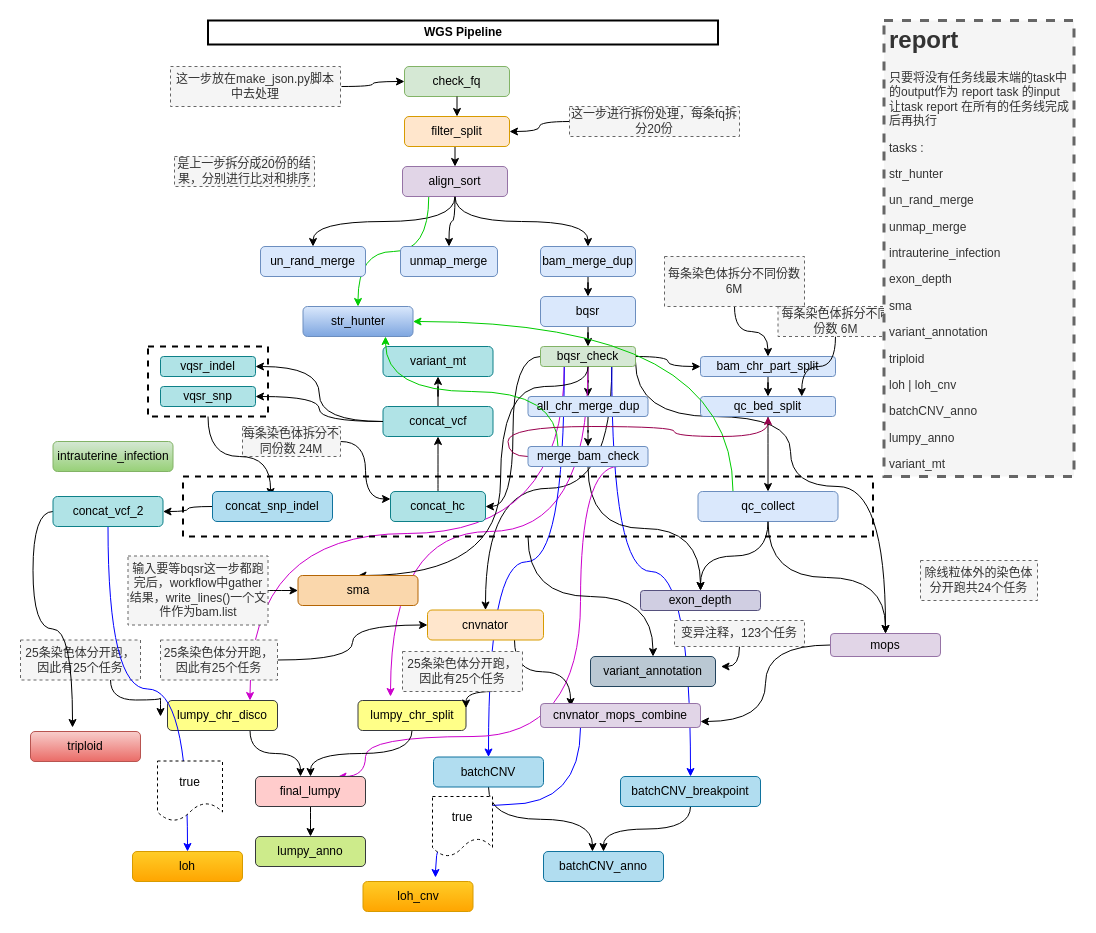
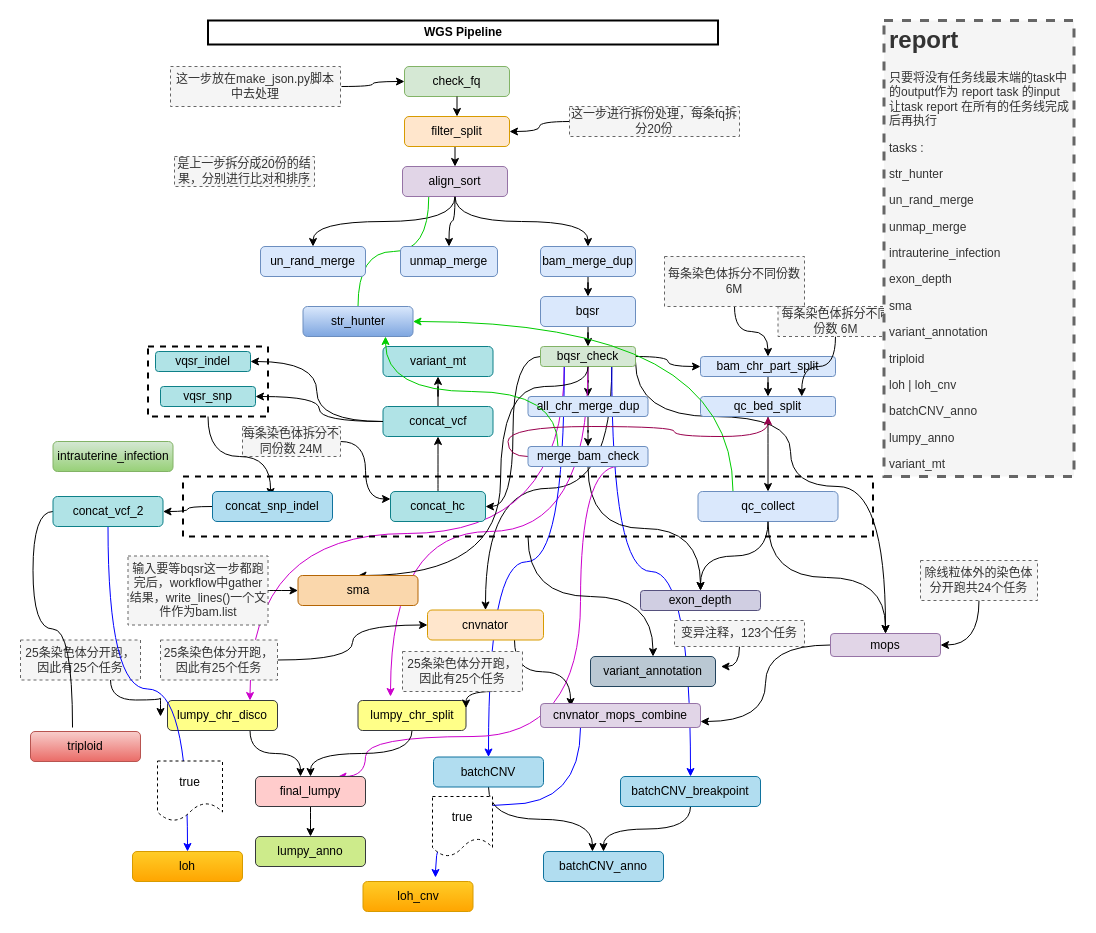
edge "align_sort" -> "str_hunter": arrowhead classic -> none
node "vqsr_indel": moved (208, 367) -> (203, 362)
edge "除线粒体外的染色体分开跑共24个任务" -> "mops": added
edge "concat_vcf_2" -> "triploid": arrowhead classic -> none
